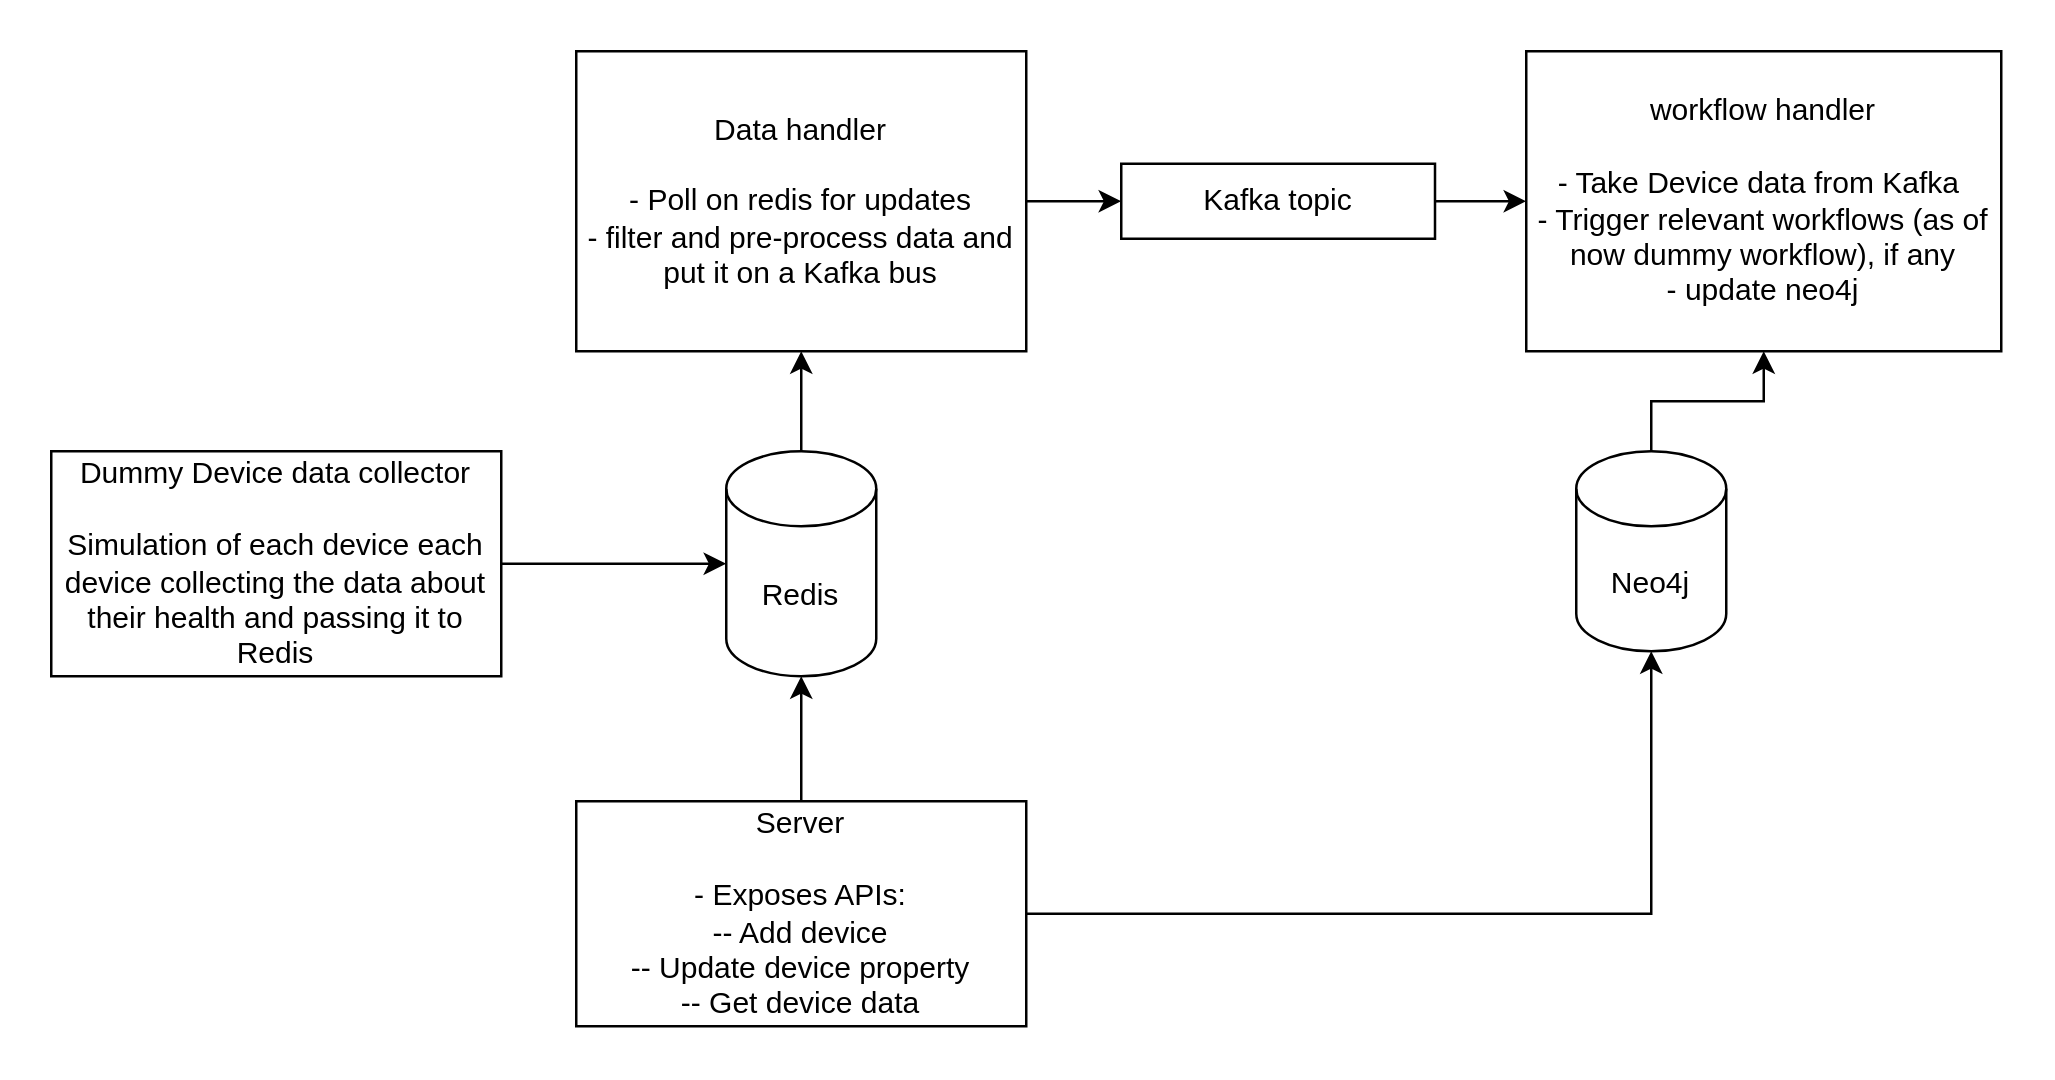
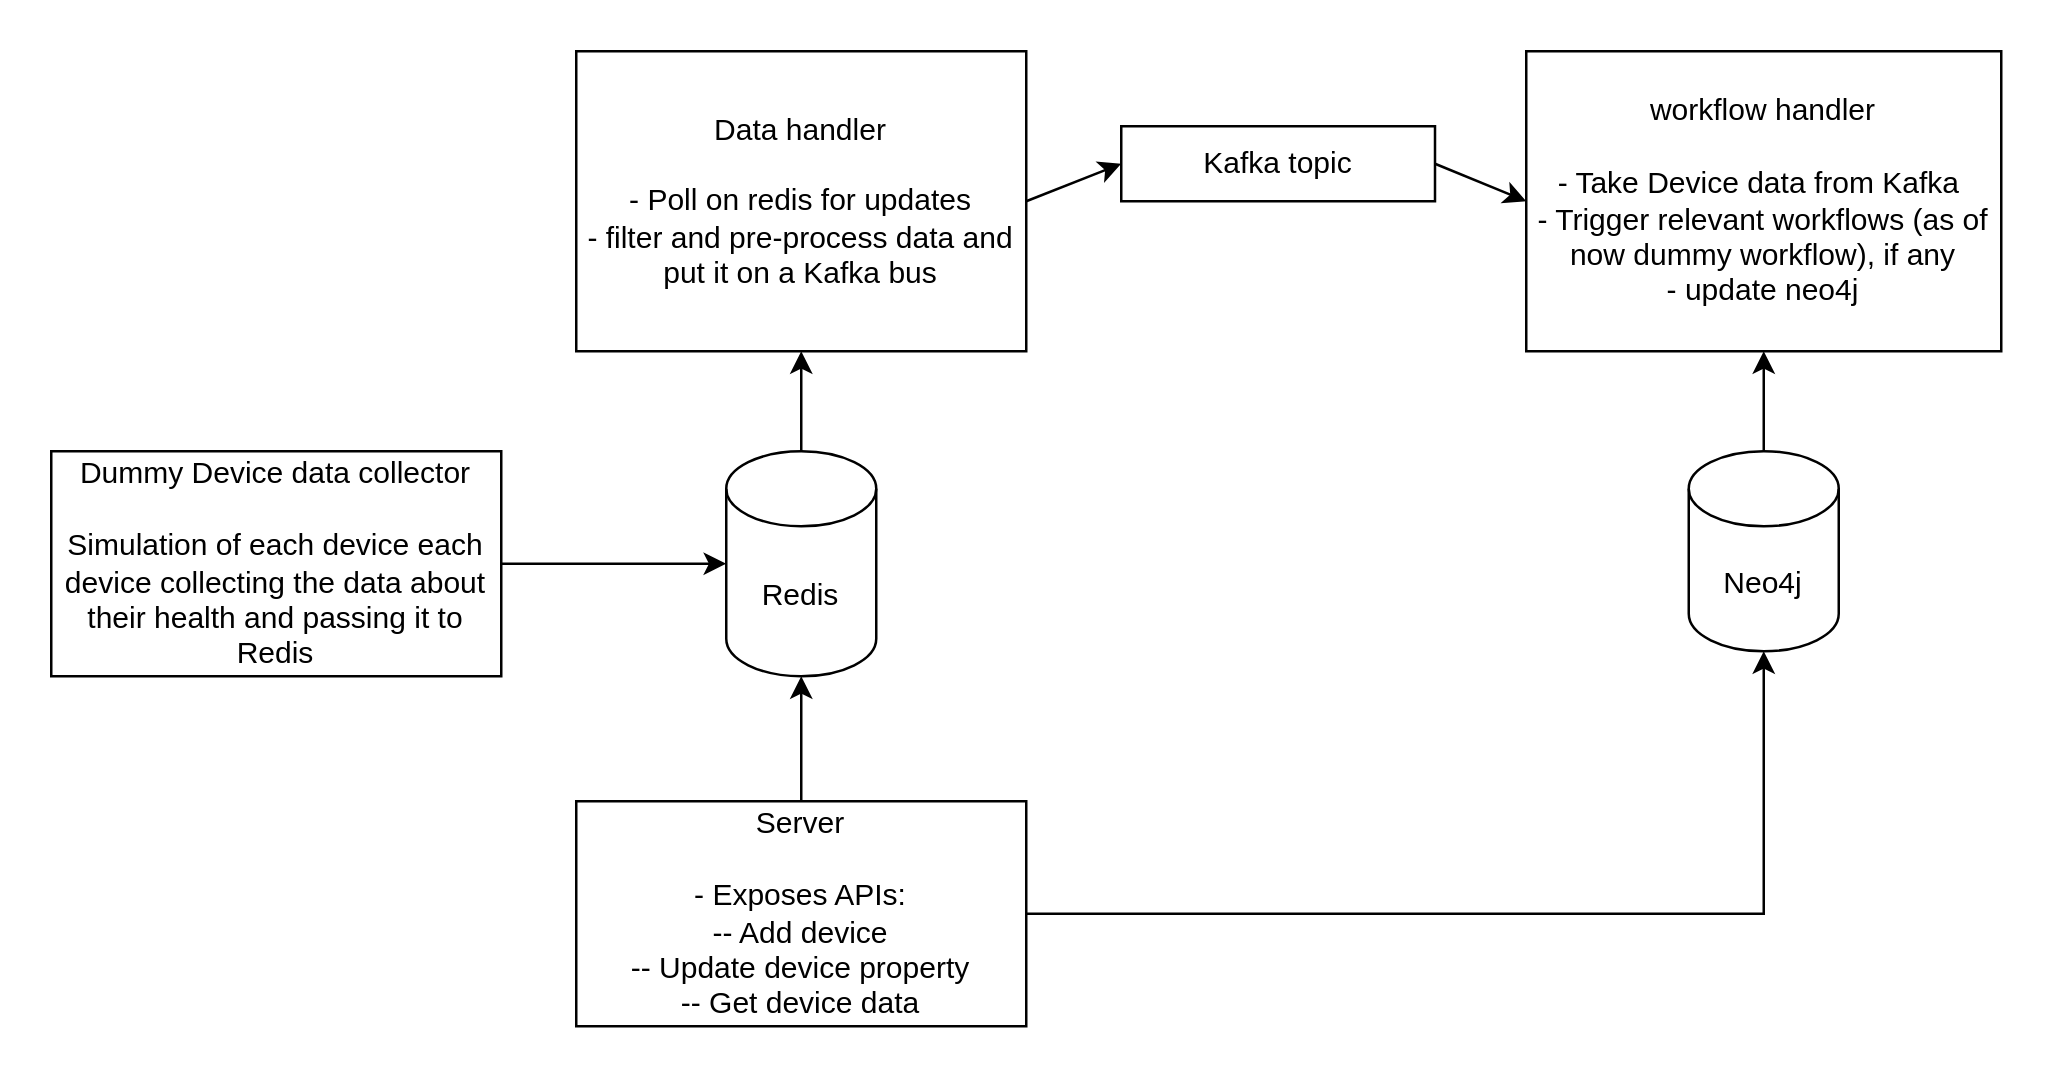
node "Kafka topic": moved (1278, 201) -> (1278, 164)
node "Neo4j": moved (1651, 551) -> (1764, 551)
